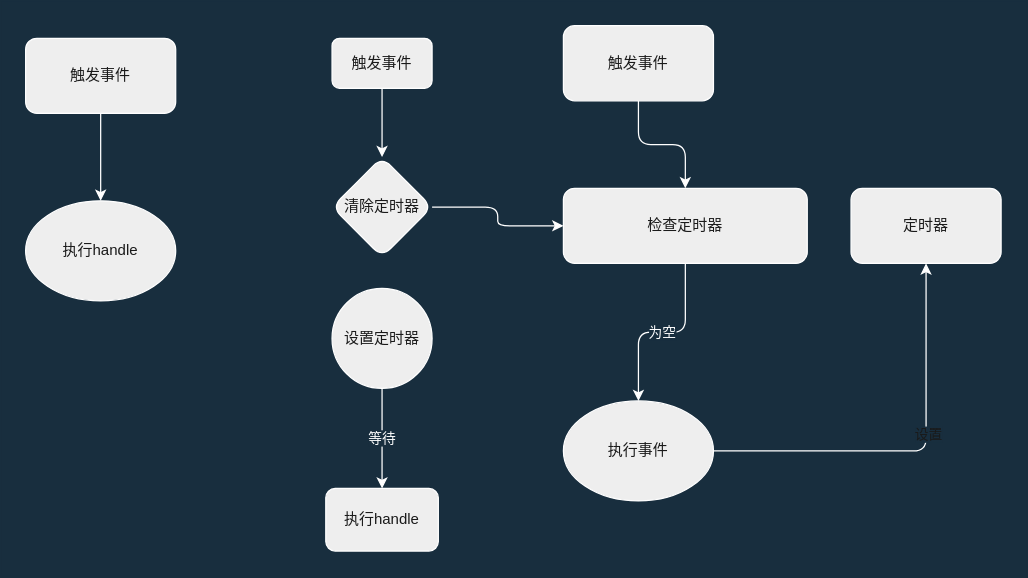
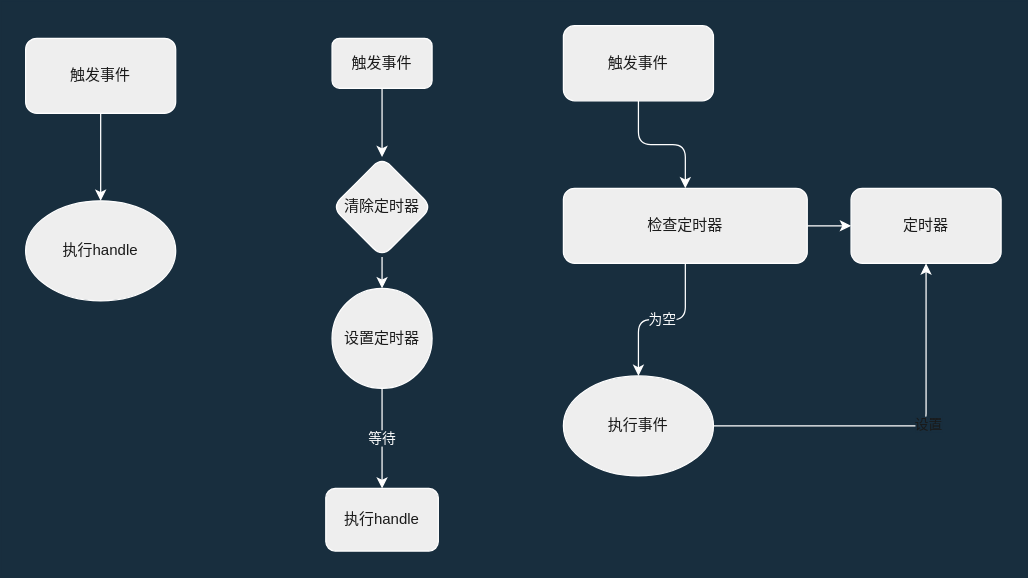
edge "清除定时器" -> "检查定时器": now "清除定时器" -> "设置定时器"
edge "检查定时器" -> "定时器": added
node "执行事件": moved (638, 451) -> (638, 426)
